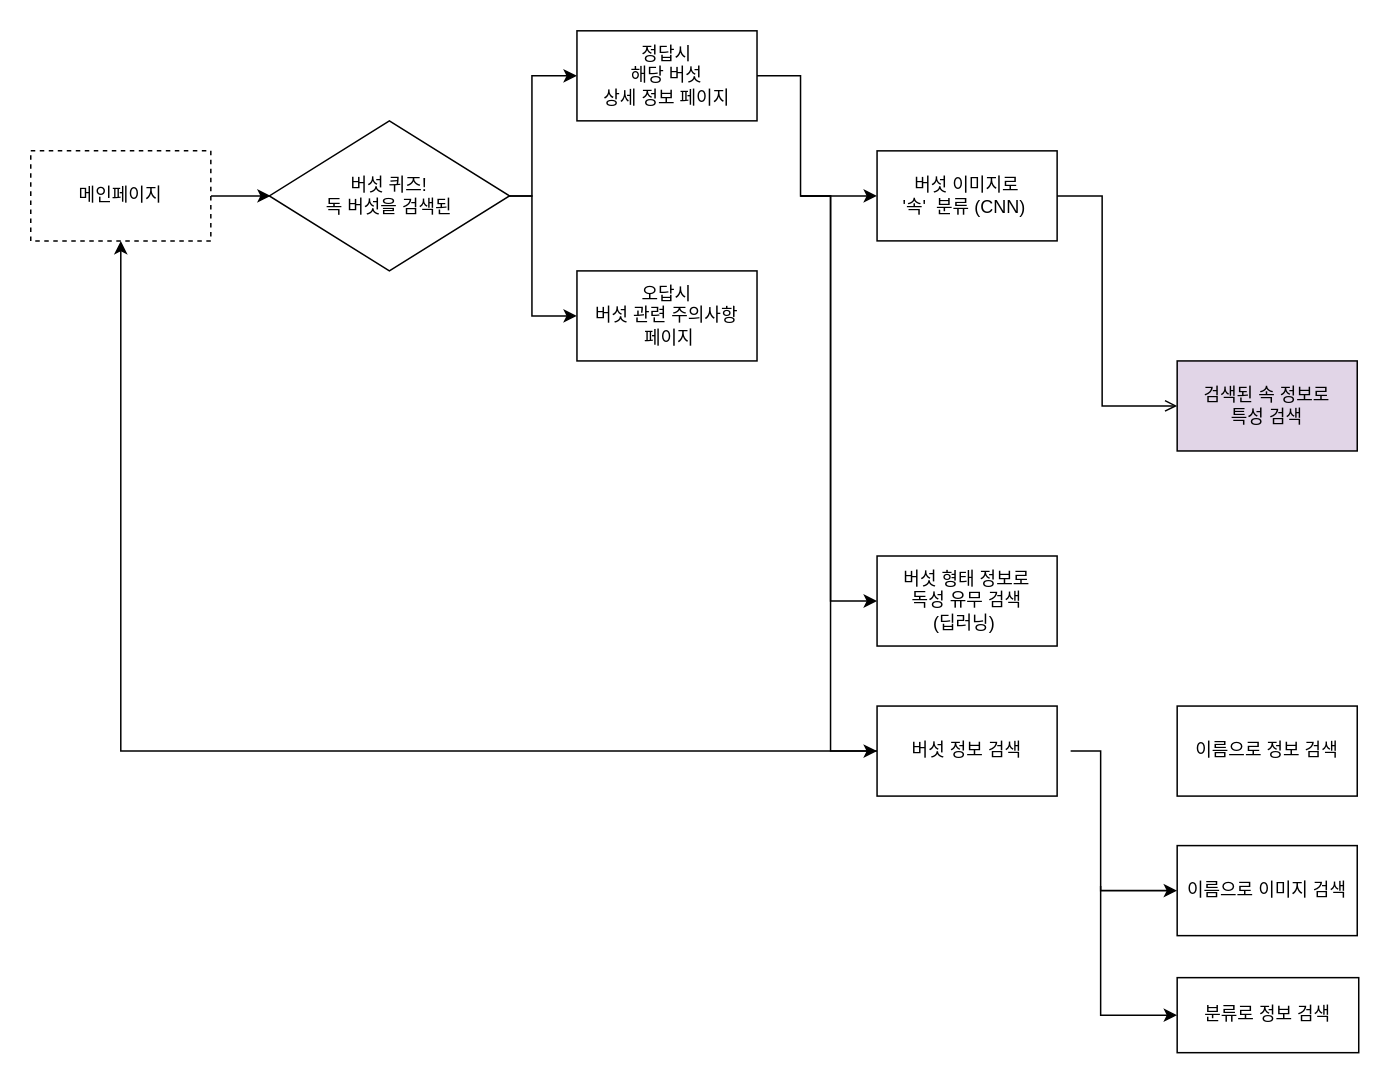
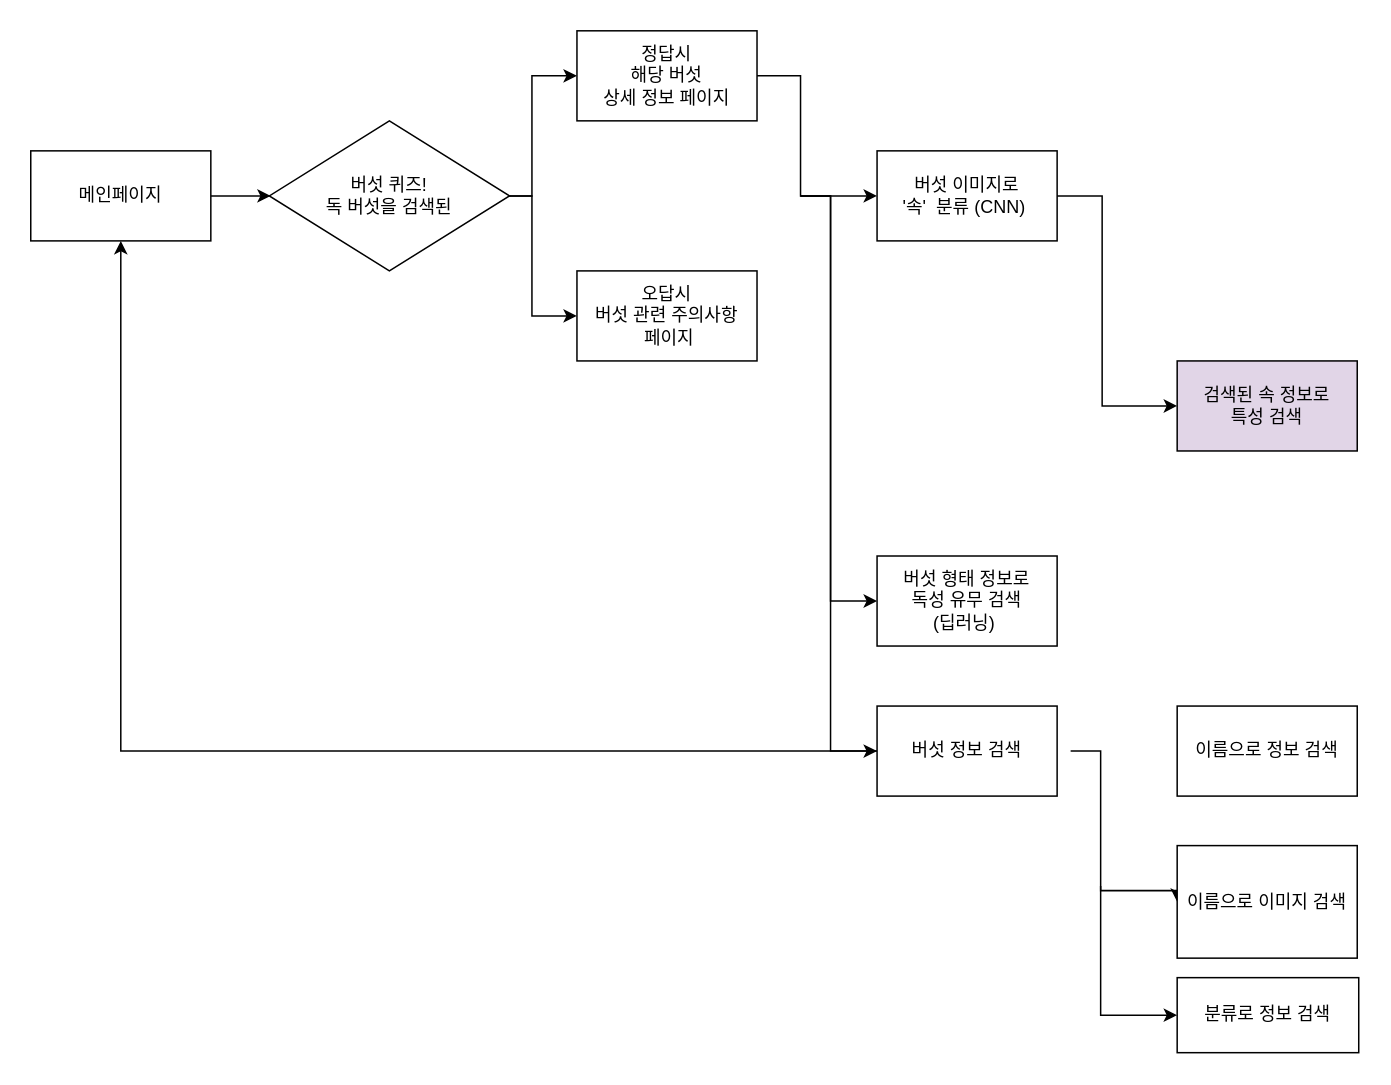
node "메인페이지": style dashed -> solid
edge "버섯 이미지로 '속' 분류 (CNN)" -> "검색된 속 정보로 특성 검색": arrowhead open -> classic
node "이름으로 이미지 검색": size 180x90 -> 180x113
